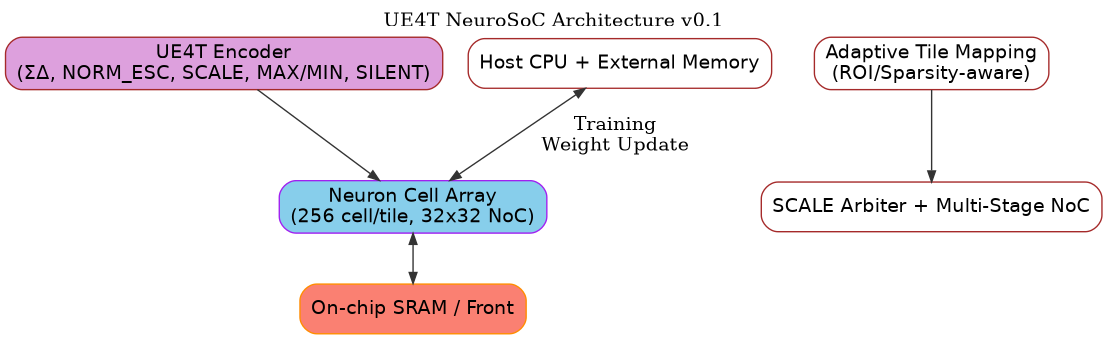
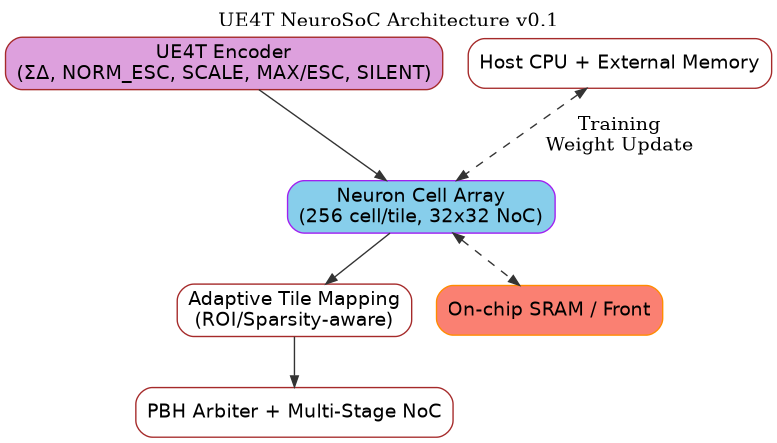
node "UE4T Encoder (ΣΔ, NORM_ESC, SCALE, MAX/MIN, SILENT)": label "UE4T Encoder (ΣΔ, NORM_ESC, SCALE, MAX/MIN, SILENT)" -> "UE4T Encoder (ΣΔ, NORM_ESC, SCALE, MAX/ESC, SILENT)"
edge "Host CPU + External Memory" -- "Neuron Cell Array (256 cell/tile, 32x32 NoC)": style solid -> dashed
node "SCALE Arbiter + Multi-Stage NoC": label "SCALE Arbiter + Multi-Stage NoC" -> "PBH Arbiter + Multi-Stage NoC"
edge "Neuron Cell Array (256 cell/tile, 32x32 NoC)" -> "Adaptive Tile Mapping (ROI/Sparsity-aware)": added
edge "Neuron Cell Array (256 cell/tile, 32x32 NoC)" -- "On-chip SRAM / Front": style solid -> dashed
